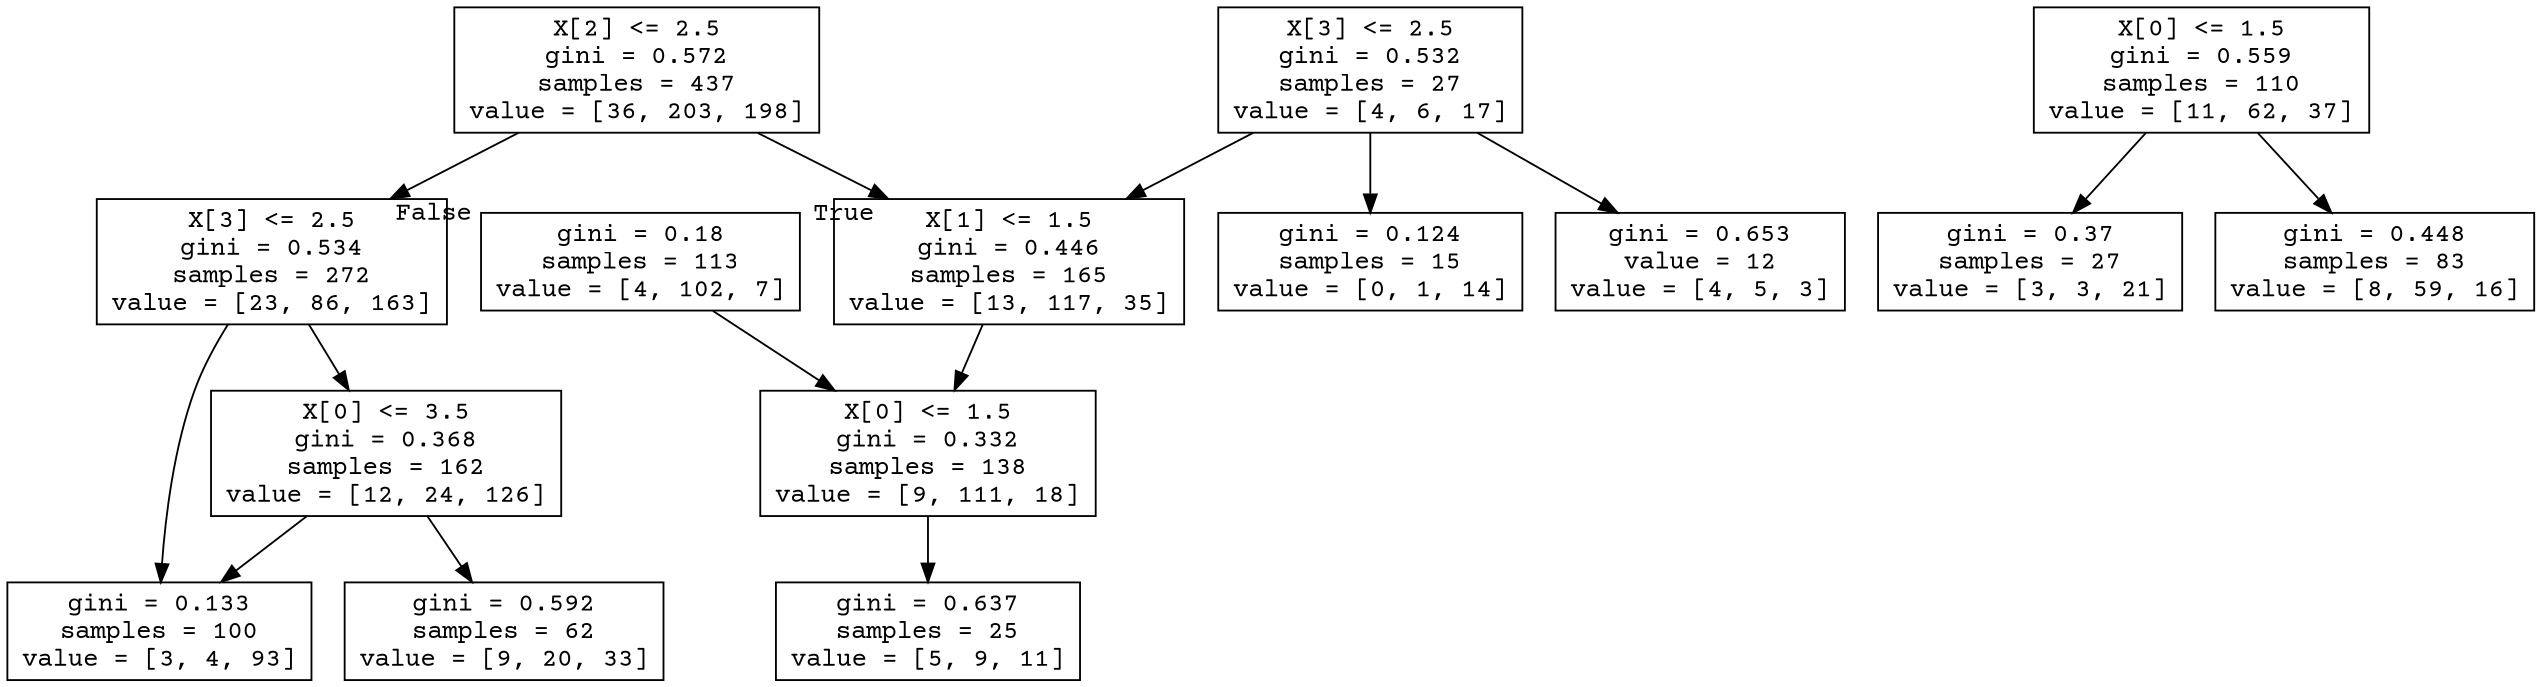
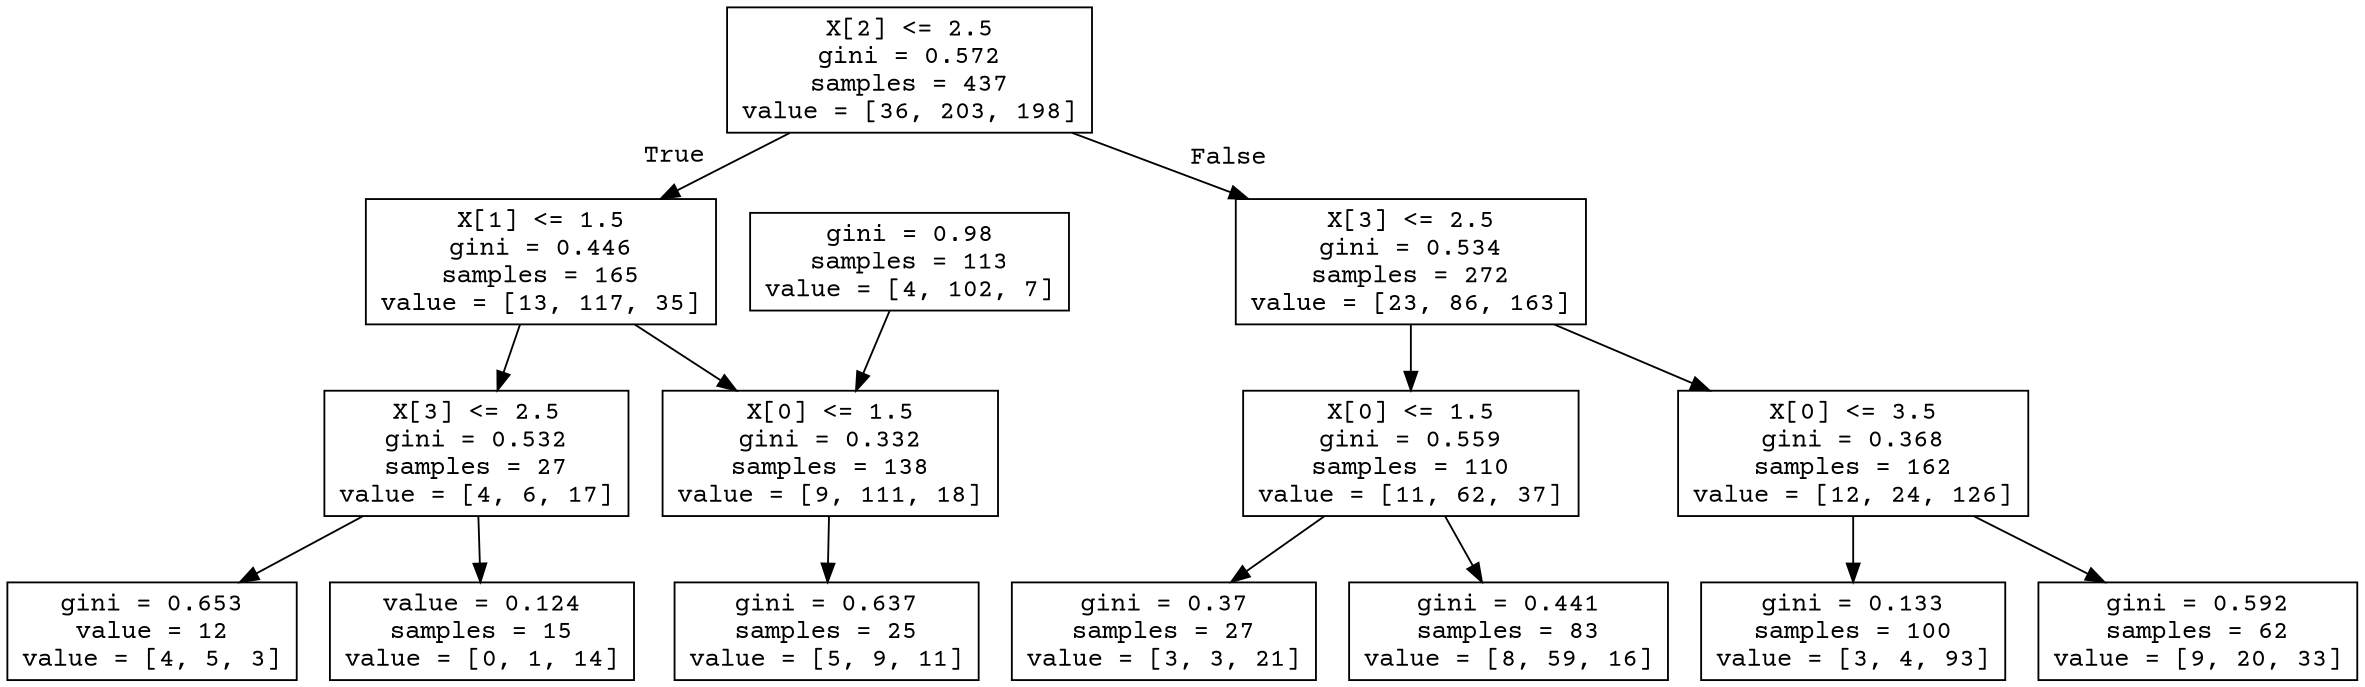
edge "X[3] <= 2.5 gini = 0.532 samples = 27 value = [4, 6, 17]" -> "X[1] <= 1.5 gini = 0.446 samples = 165 value = [13, 117, 35]": reversed
node "gini = 0.18 samples = 113 value = [4, 102, 7]": label "gini = 0.18 samples = 113 value = [4, 102, 7]" -> "gini = 0.98 samples = 113 value = [4, 102, 7]"
node "gini = 0.124 samples = 15 value = [0, 1, 14]": label "gini = 0.124 samples = 15 value = [0, 1, 14]" -> "value = 0.124 samples = 15 value = [0, 1, 14]"
node "gini = 0.448 samples = 83 value = [8, 59, 16]": label "gini = 0.448 samples = 83 value = [8, 59, 16]" -> "gini = 0.441 samples = 83 value = [8, 59, 16]"
edge "X[3] <= 2.5 gini = 0.534 samples = 272 value = [23, 86, 163]" -> "gini = 0.133 samples = 100 value = [3, 4, 93]": now "X[3] <= 2.5 gini = 0.534 samples = 272 value = [23, 86, 163]" -> "X[0] <= 1.5 gini = 0.559 samples = 110 value = [11, 62, 37]"
